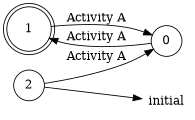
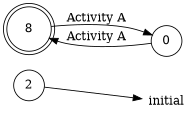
node "1": label "1" -> "8"
edge "2" -> "0": removed, label "Activity A"
